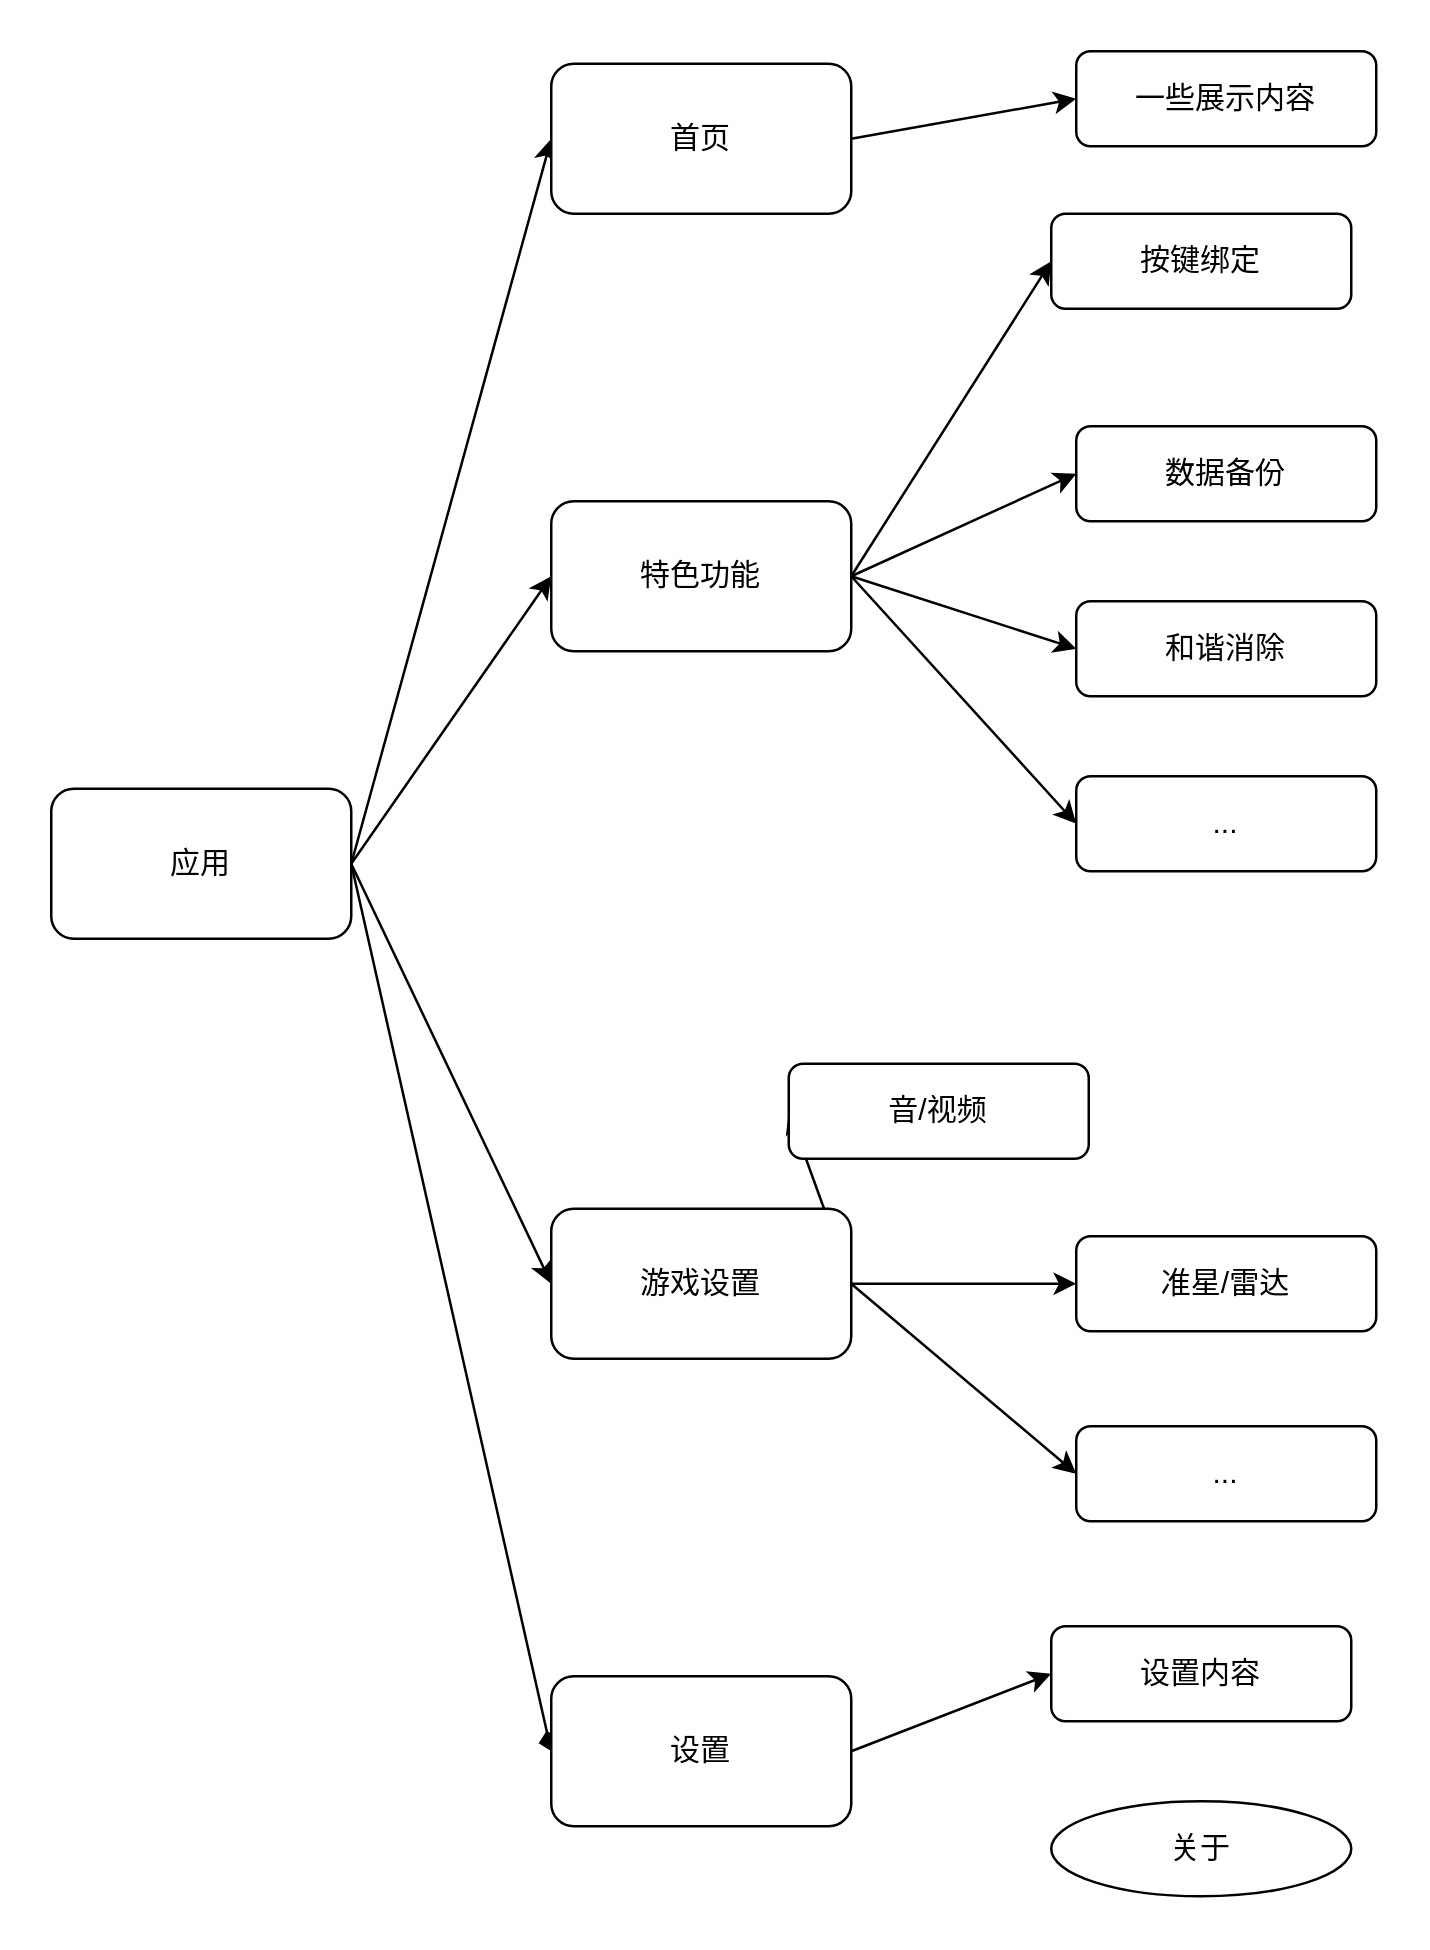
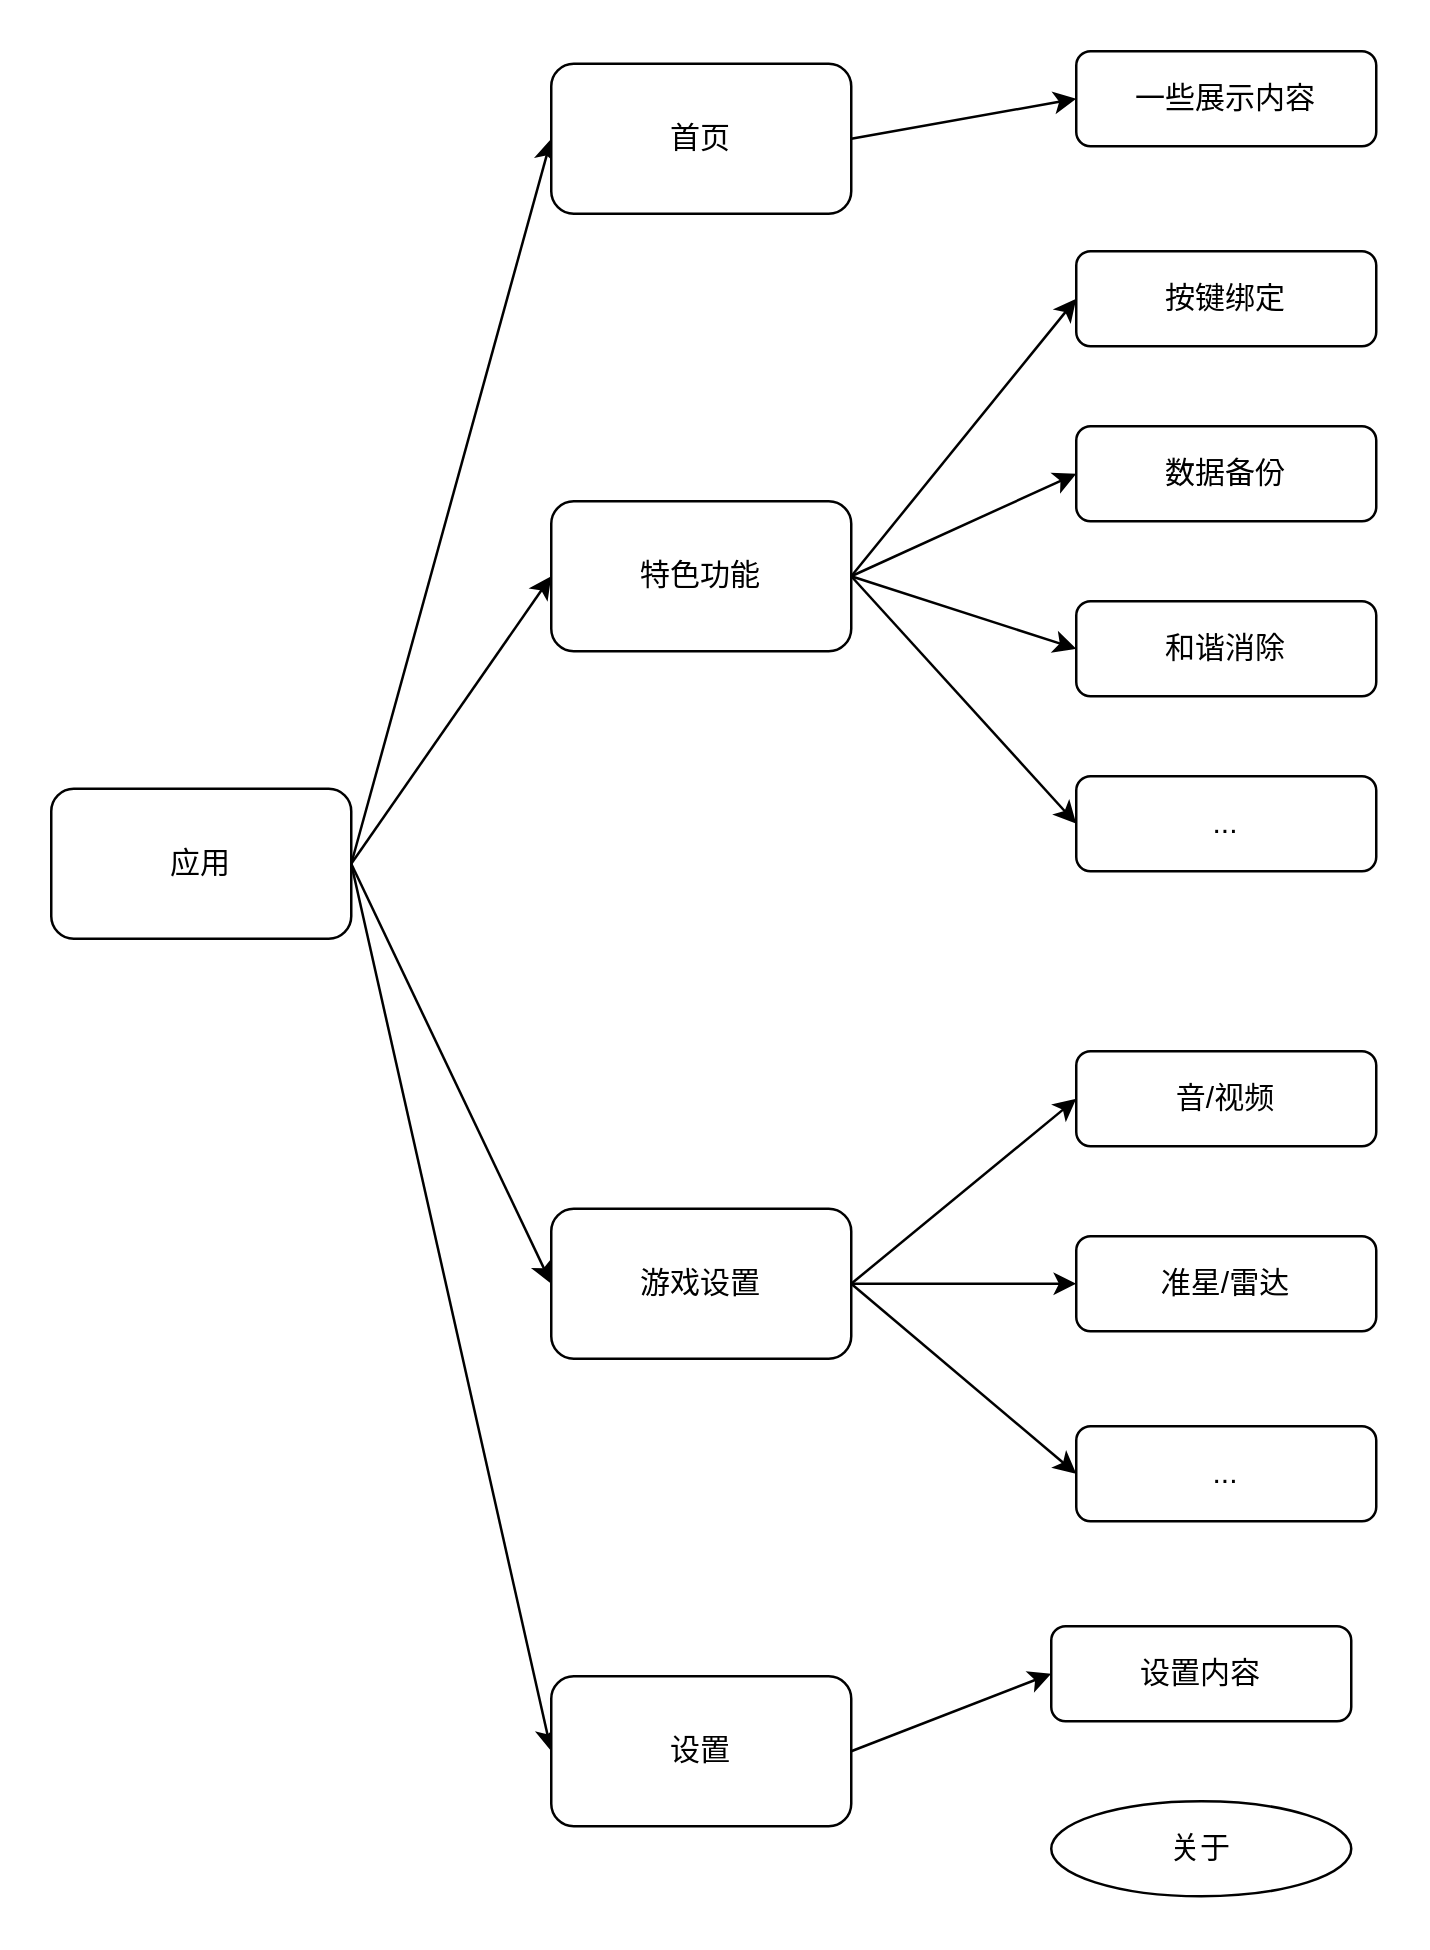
node "按键绑定": moved (1201, 261) -> (1226, 299)
node "音/视频": moved (939, 1111) -> (1226, 1099)
edge "应用" -> "设置": arrowhead diamond -> classic
